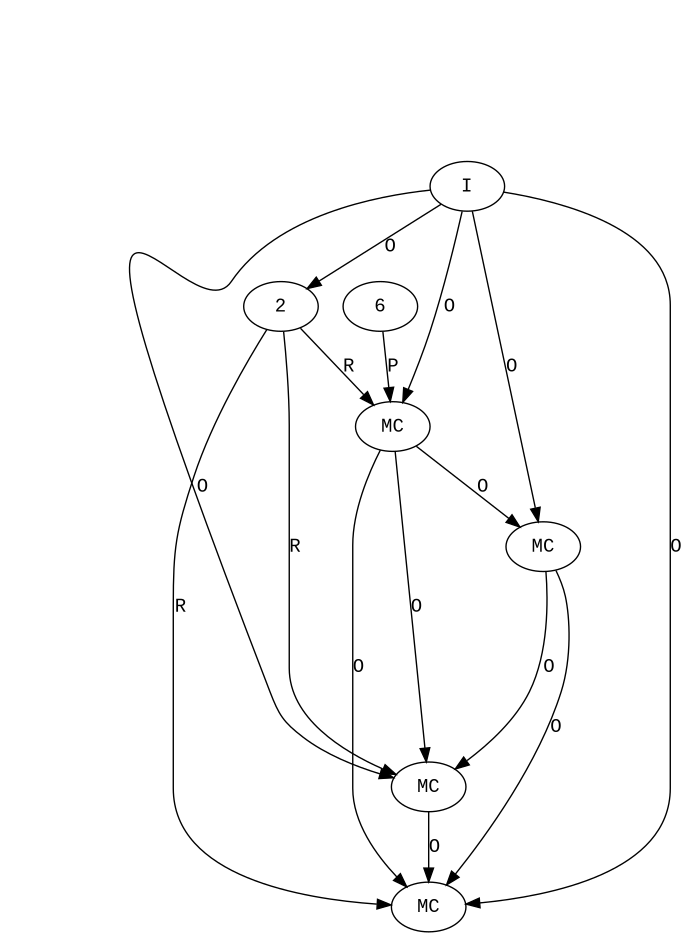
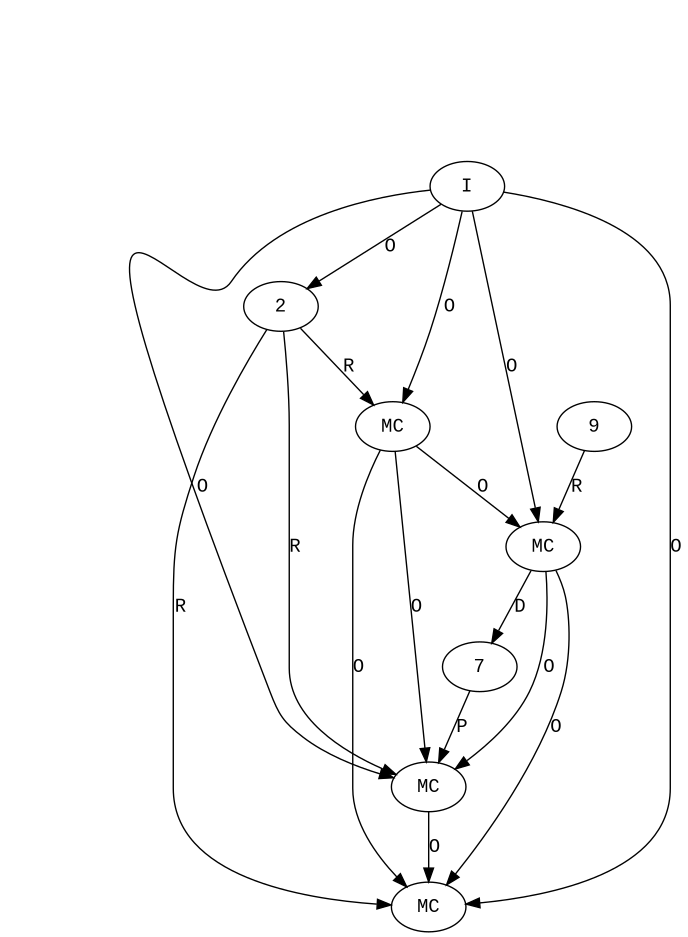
node "6": removed
node "9": added
node "7": added
